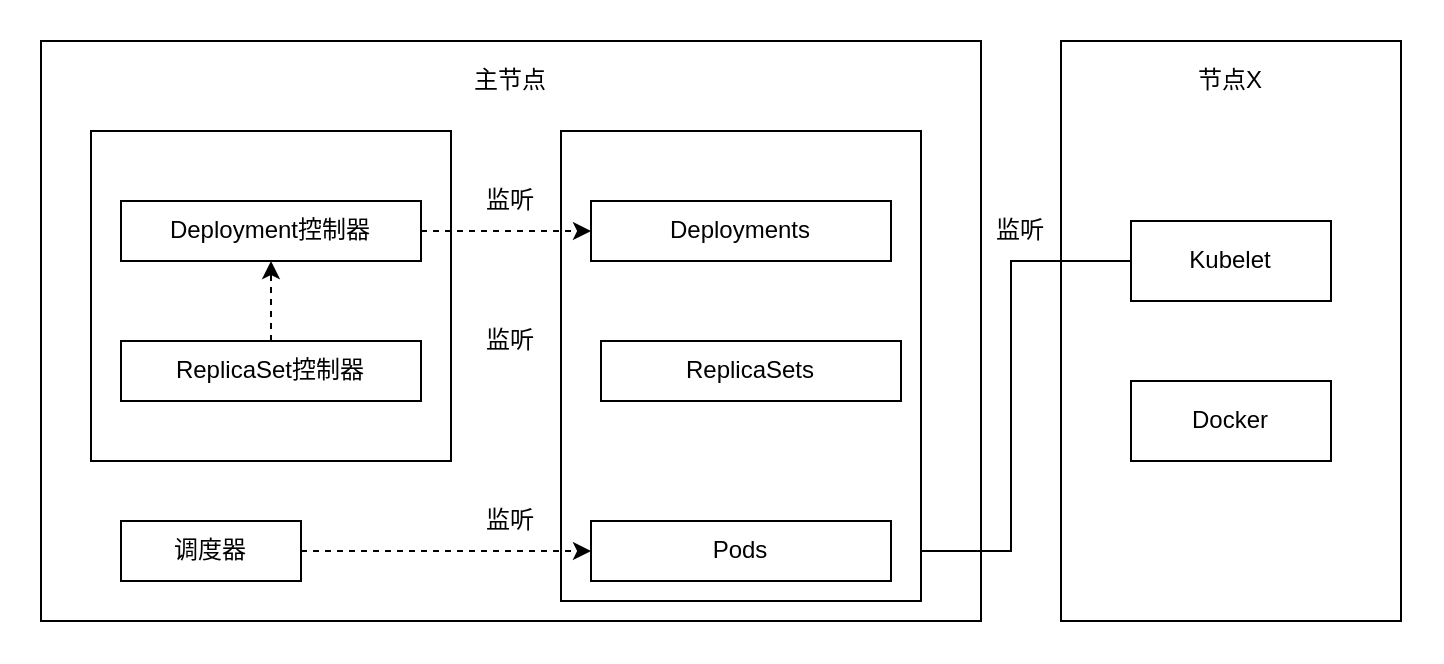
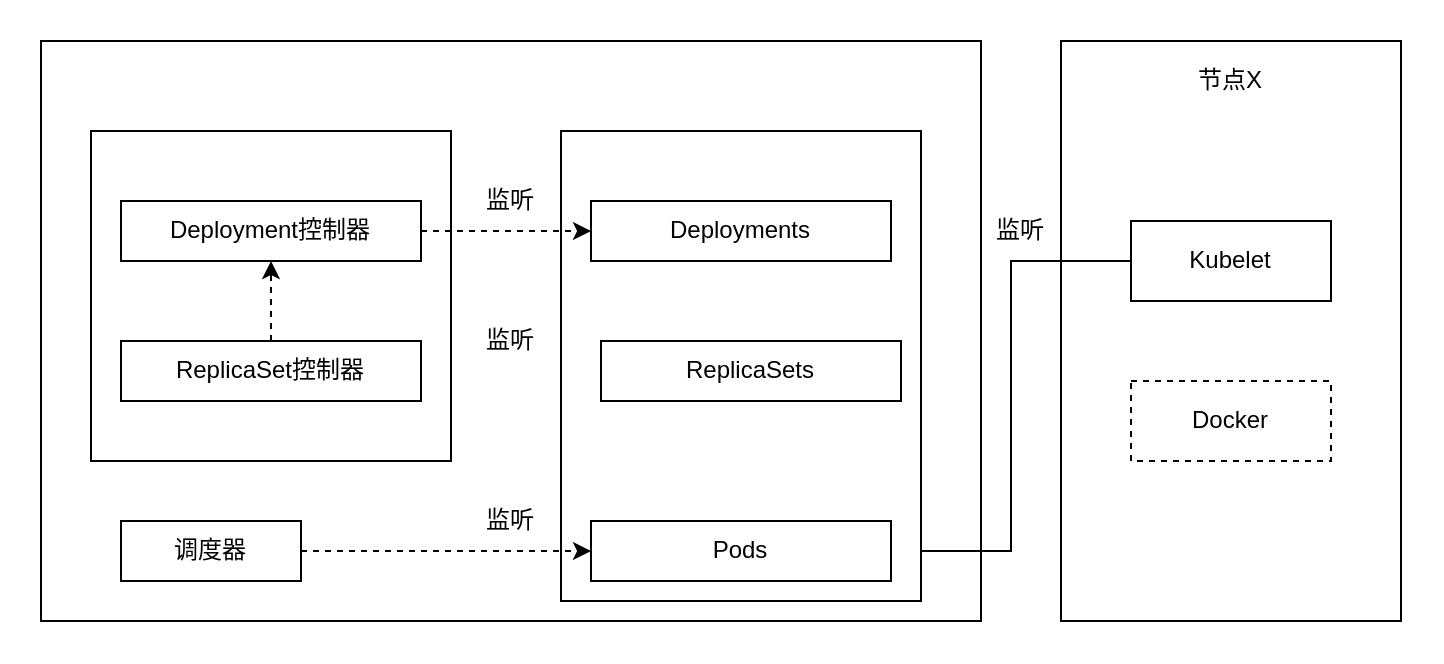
node "主节点": removed
node "Docker": style solid -> dashed
